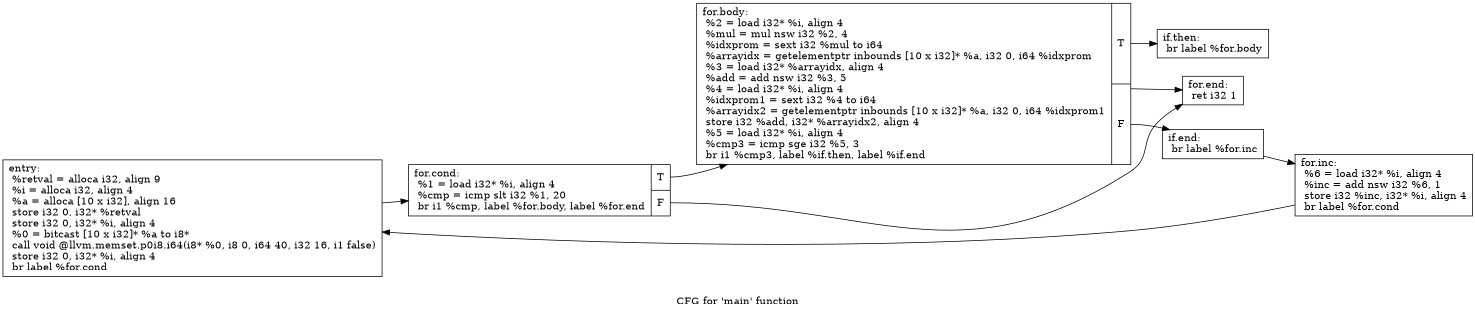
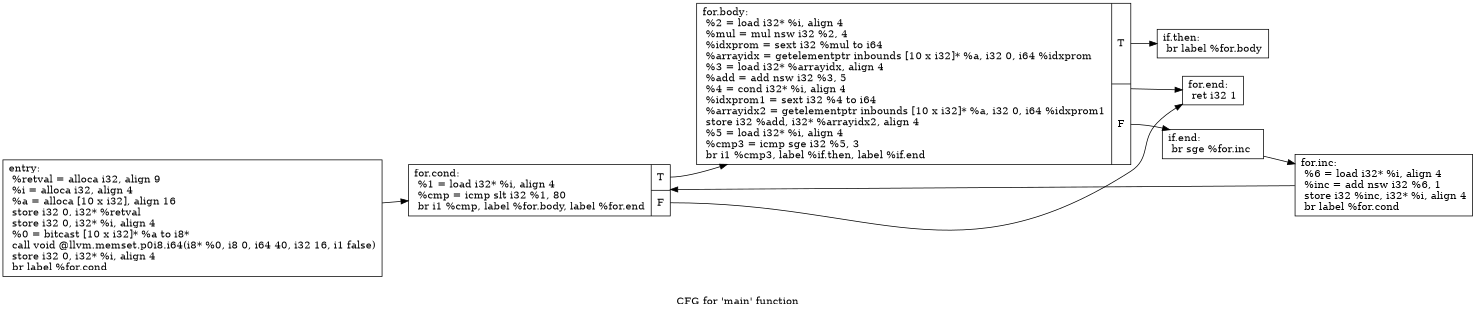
node "for.body:": text "%4 = load i32* %i, align 4" -> "%4 = cond i32* %i, align 4"
node "if.end:": text "br label %for.inc" -> "br sge %for.inc"
node "for.cond:": text "%cmp = icmp slt i32 %1, 20" -> "%cmp = icmp slt i32 %1, 80"
edge "for.inc:" -> "entry:": now "for.inc:" -> "for.cond:"
